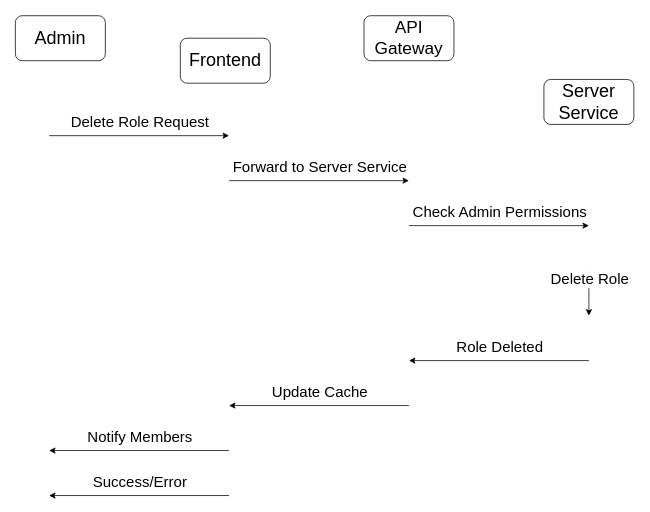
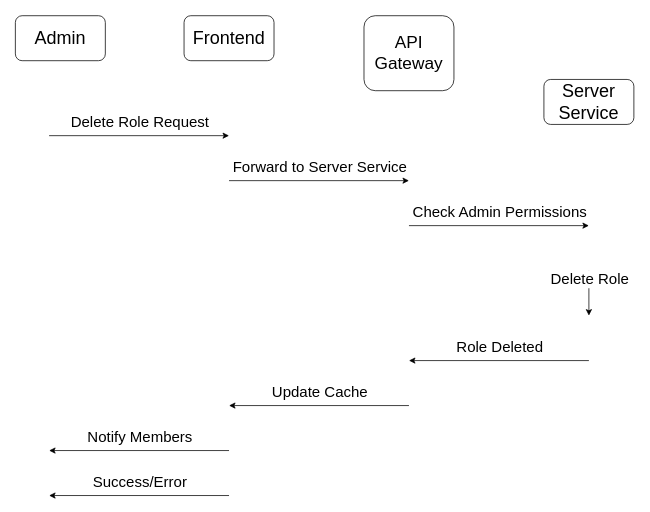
node "API Gateway": size 90x45 -> 90x75
node "Frontend": moved (225, 60) -> (229, 38)
